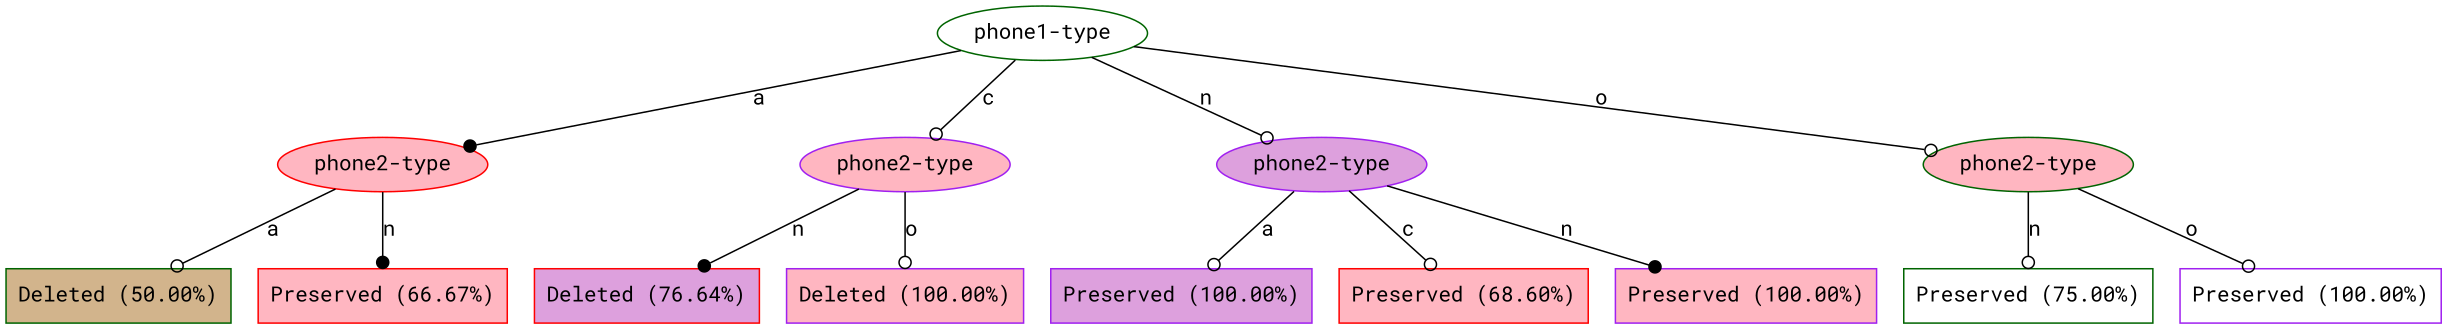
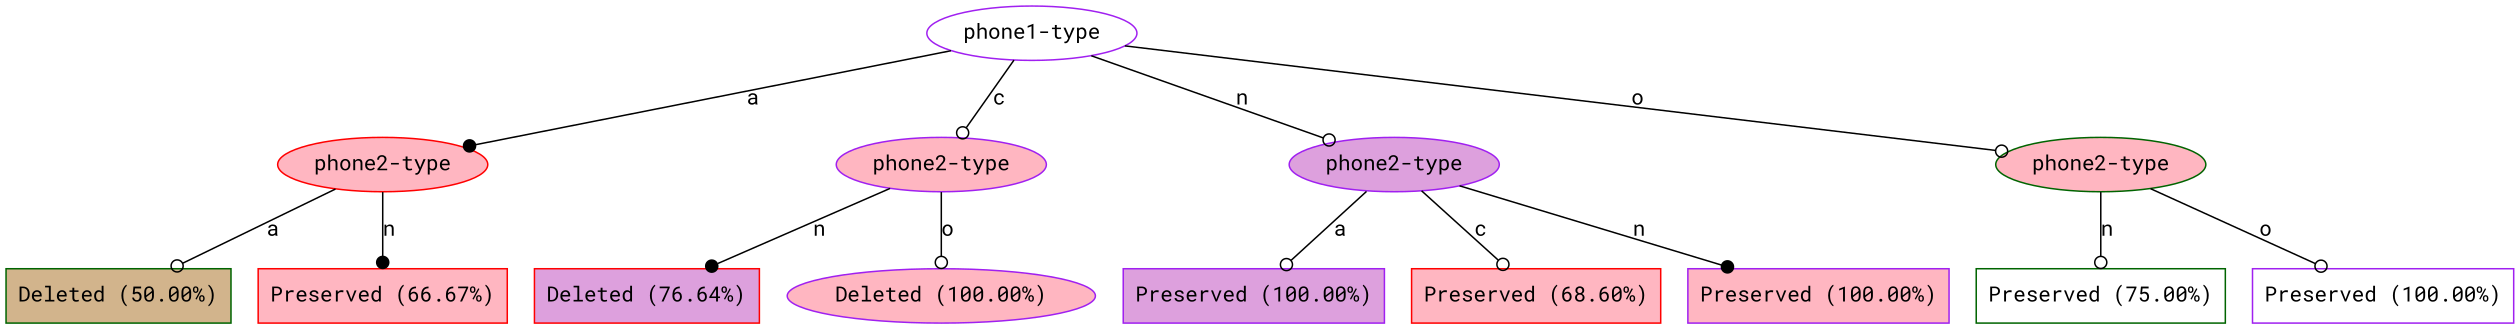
node "phone1-type": color darkgreen -> purple
node "Deleted (100.00%)": shape box -> ellipse
